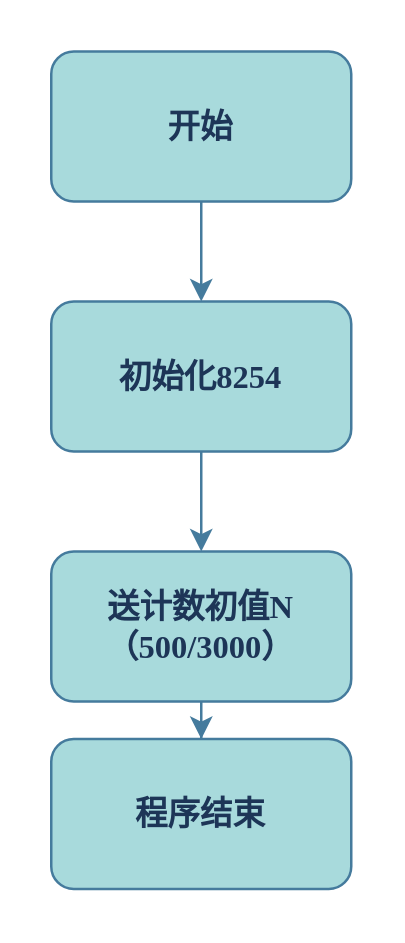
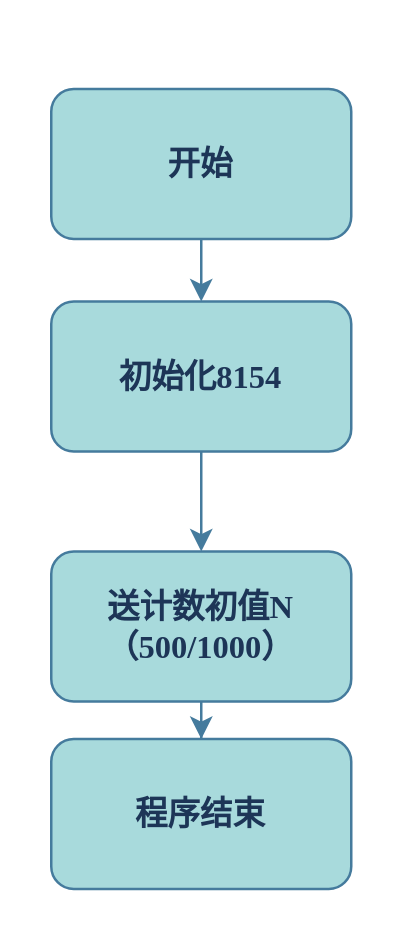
node "开始": moved (201, 126) -> (201, 164)
node "初始化8254": label "初始化8254" -> "初始化8154"
node "送计数初值N（500/3000）": label "送计数初值N（500/3000）" -> "送计数初值N（500/1000）"
